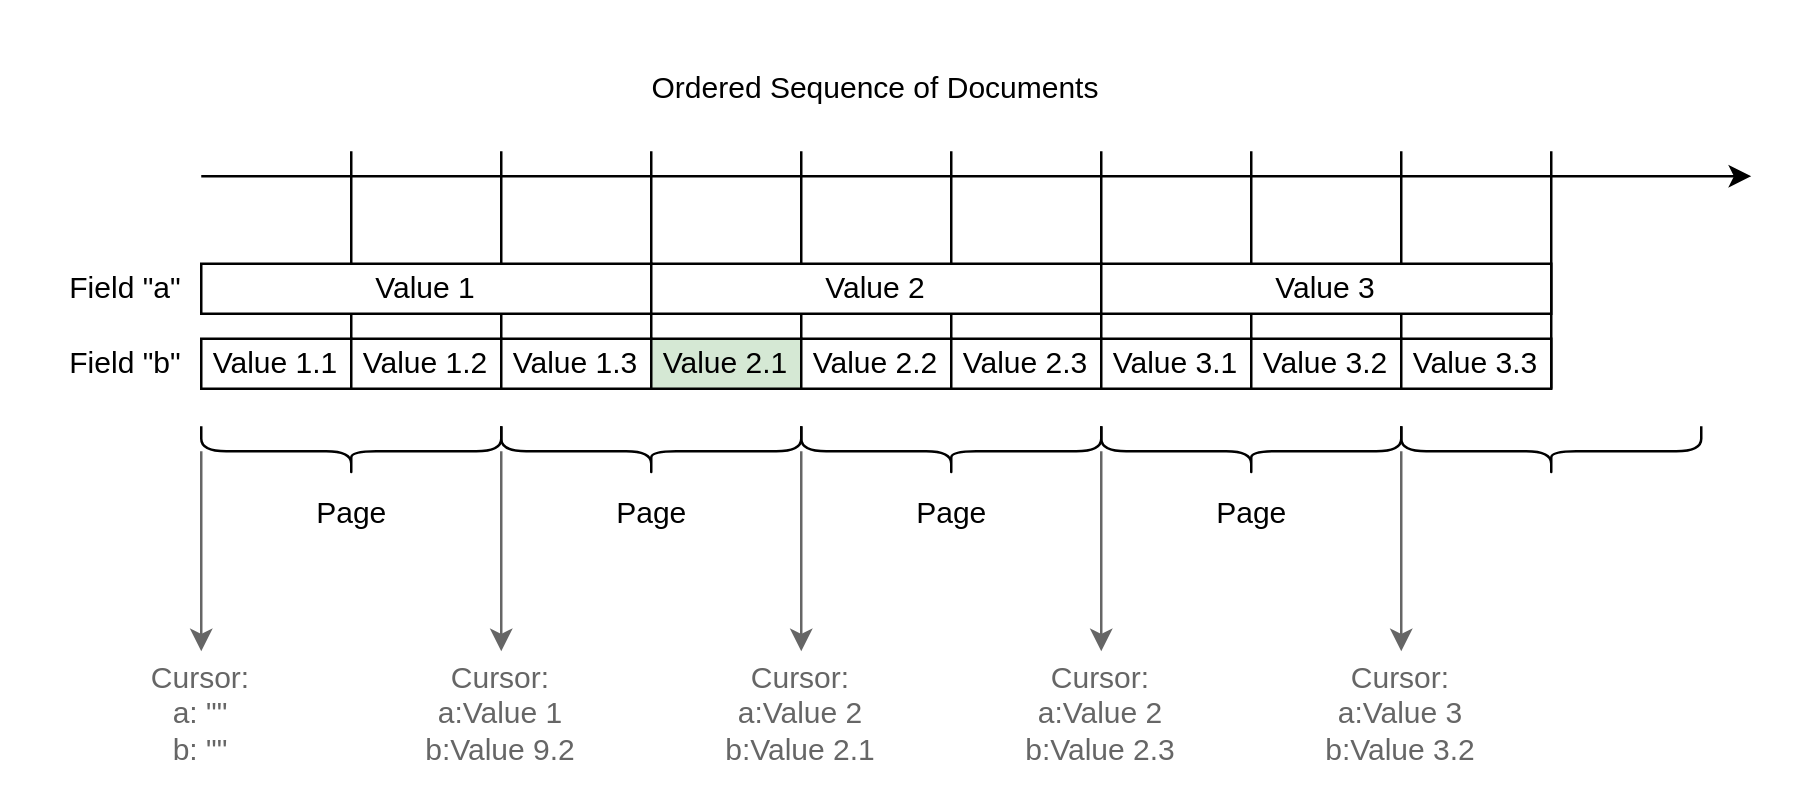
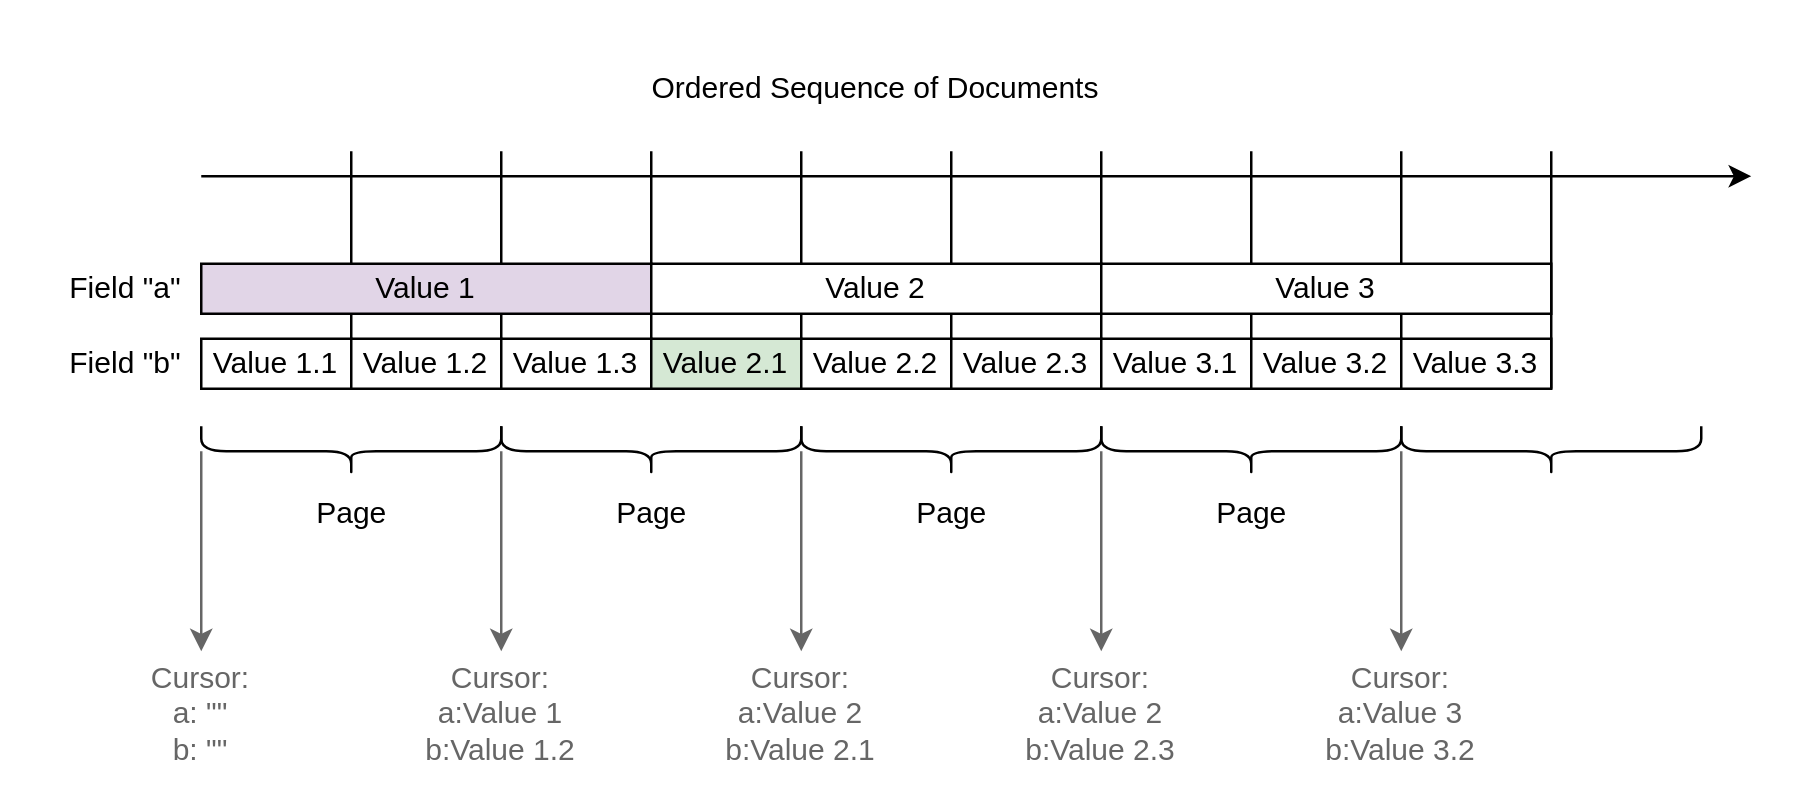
node "Value 1": fillcolor #ffffff -> #e1d5e7
node "Cursor: a:Value 1 b:Value 9.2": label "Cursor: a:Value 1 b:Value 9.2" -> "Cursor: a:Value 1 b:Value 1.2"
